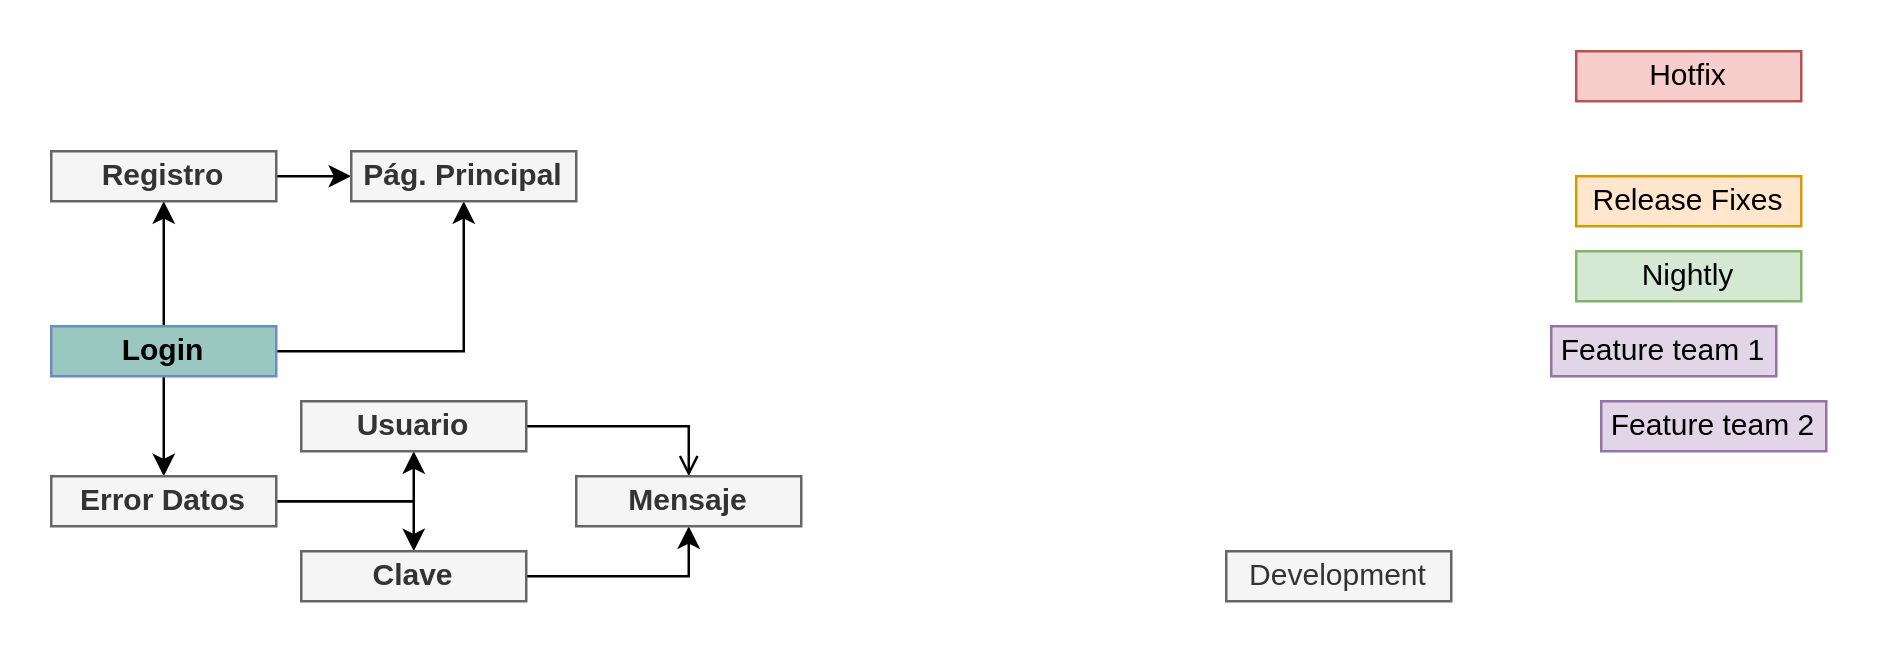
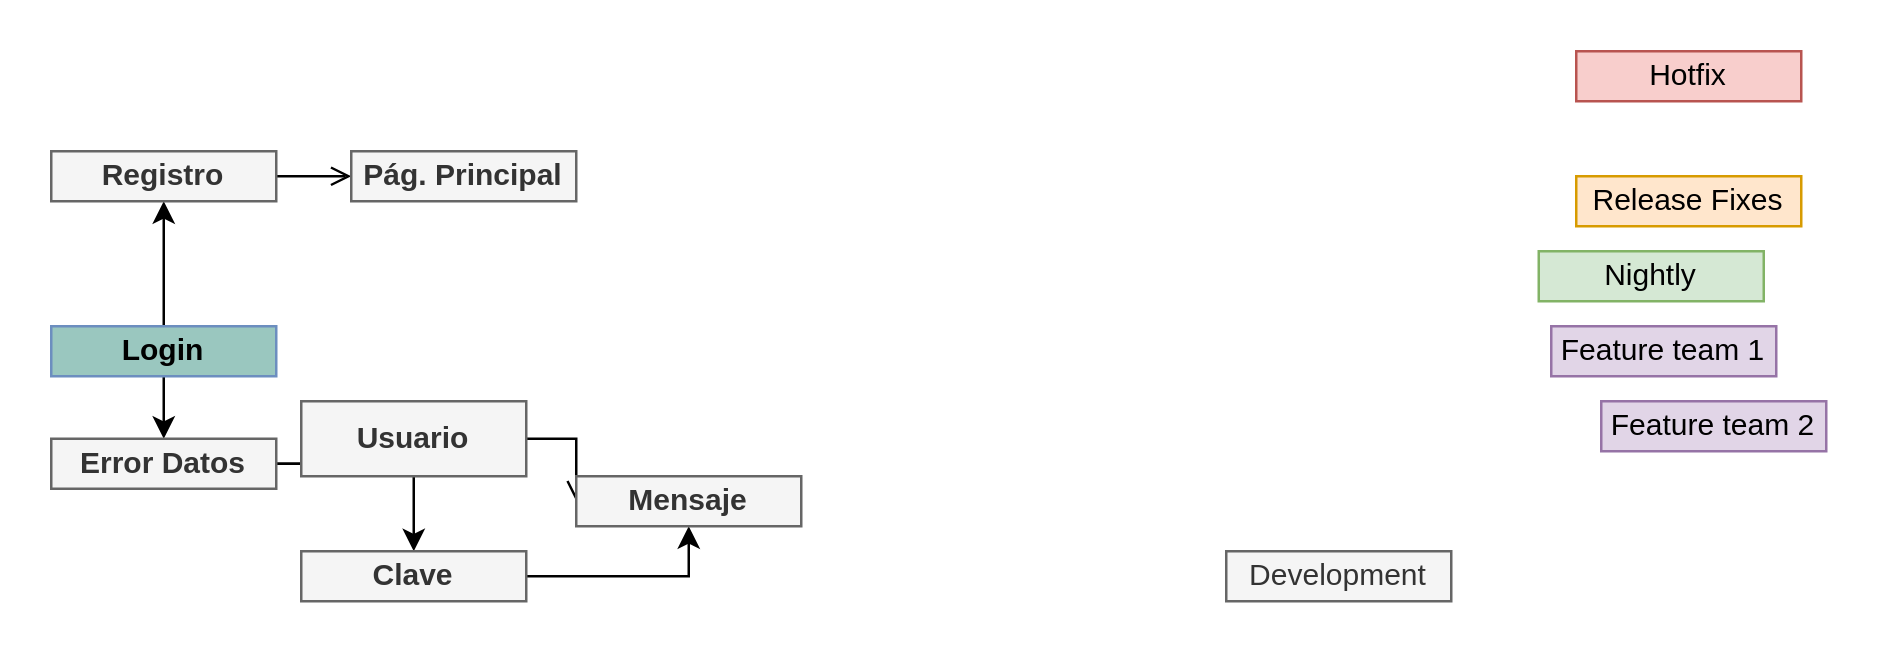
edge "Registro" -> "Pág. Principal": arrowhead classic -> open
node "Nightly": moved (1689, 276) -> (1651, 276)
edge "Login" -> "Pág. Principal": removed
node "Usuario": size 225x50 -> 225x75
node "Error Datos": moved (164, 501) -> (164, 464)
